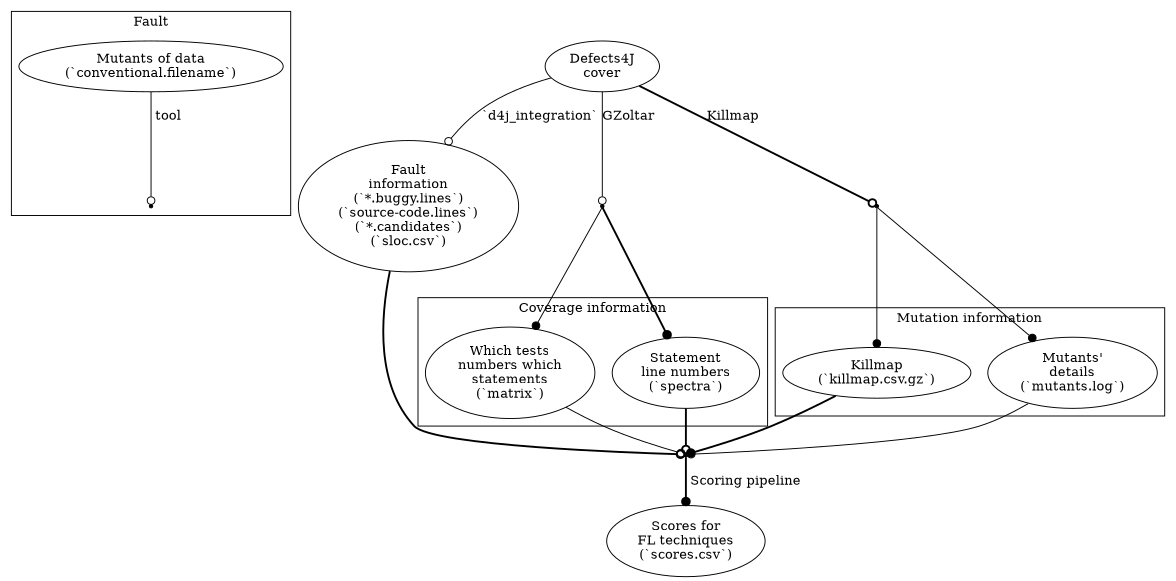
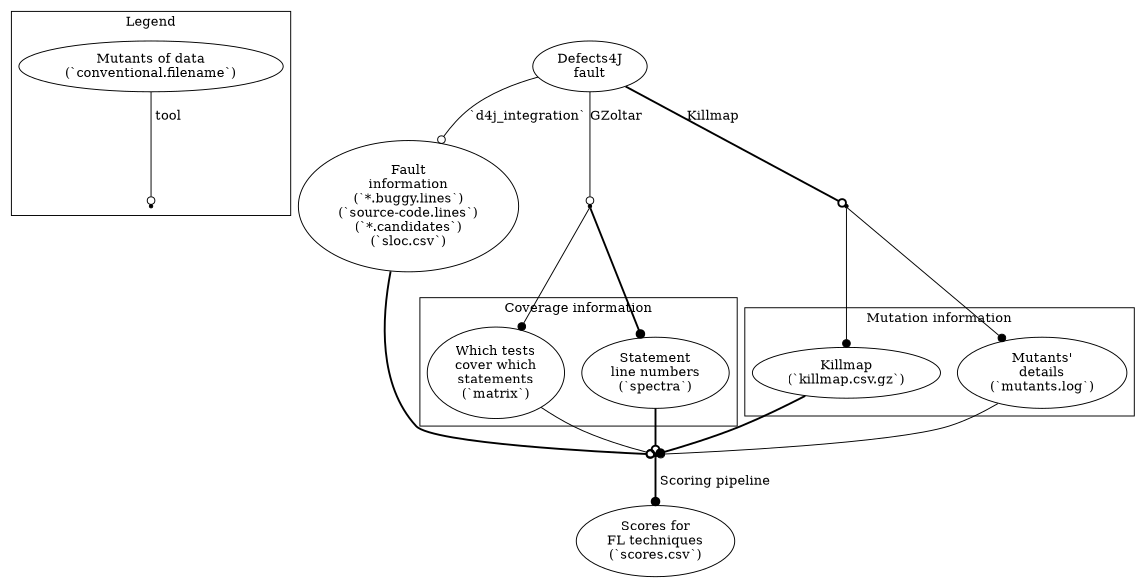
cluster "Fault": label "Fault" -> "Legend"
node "Defects4J cover": label "Defects4J cover" -> "Defects4J fault"
node "Which tests numbers which statements (`matrix`)": label "Which tests numbers which statements (`matrix`)" -> "Which tests cover which statements (`matrix`)"
